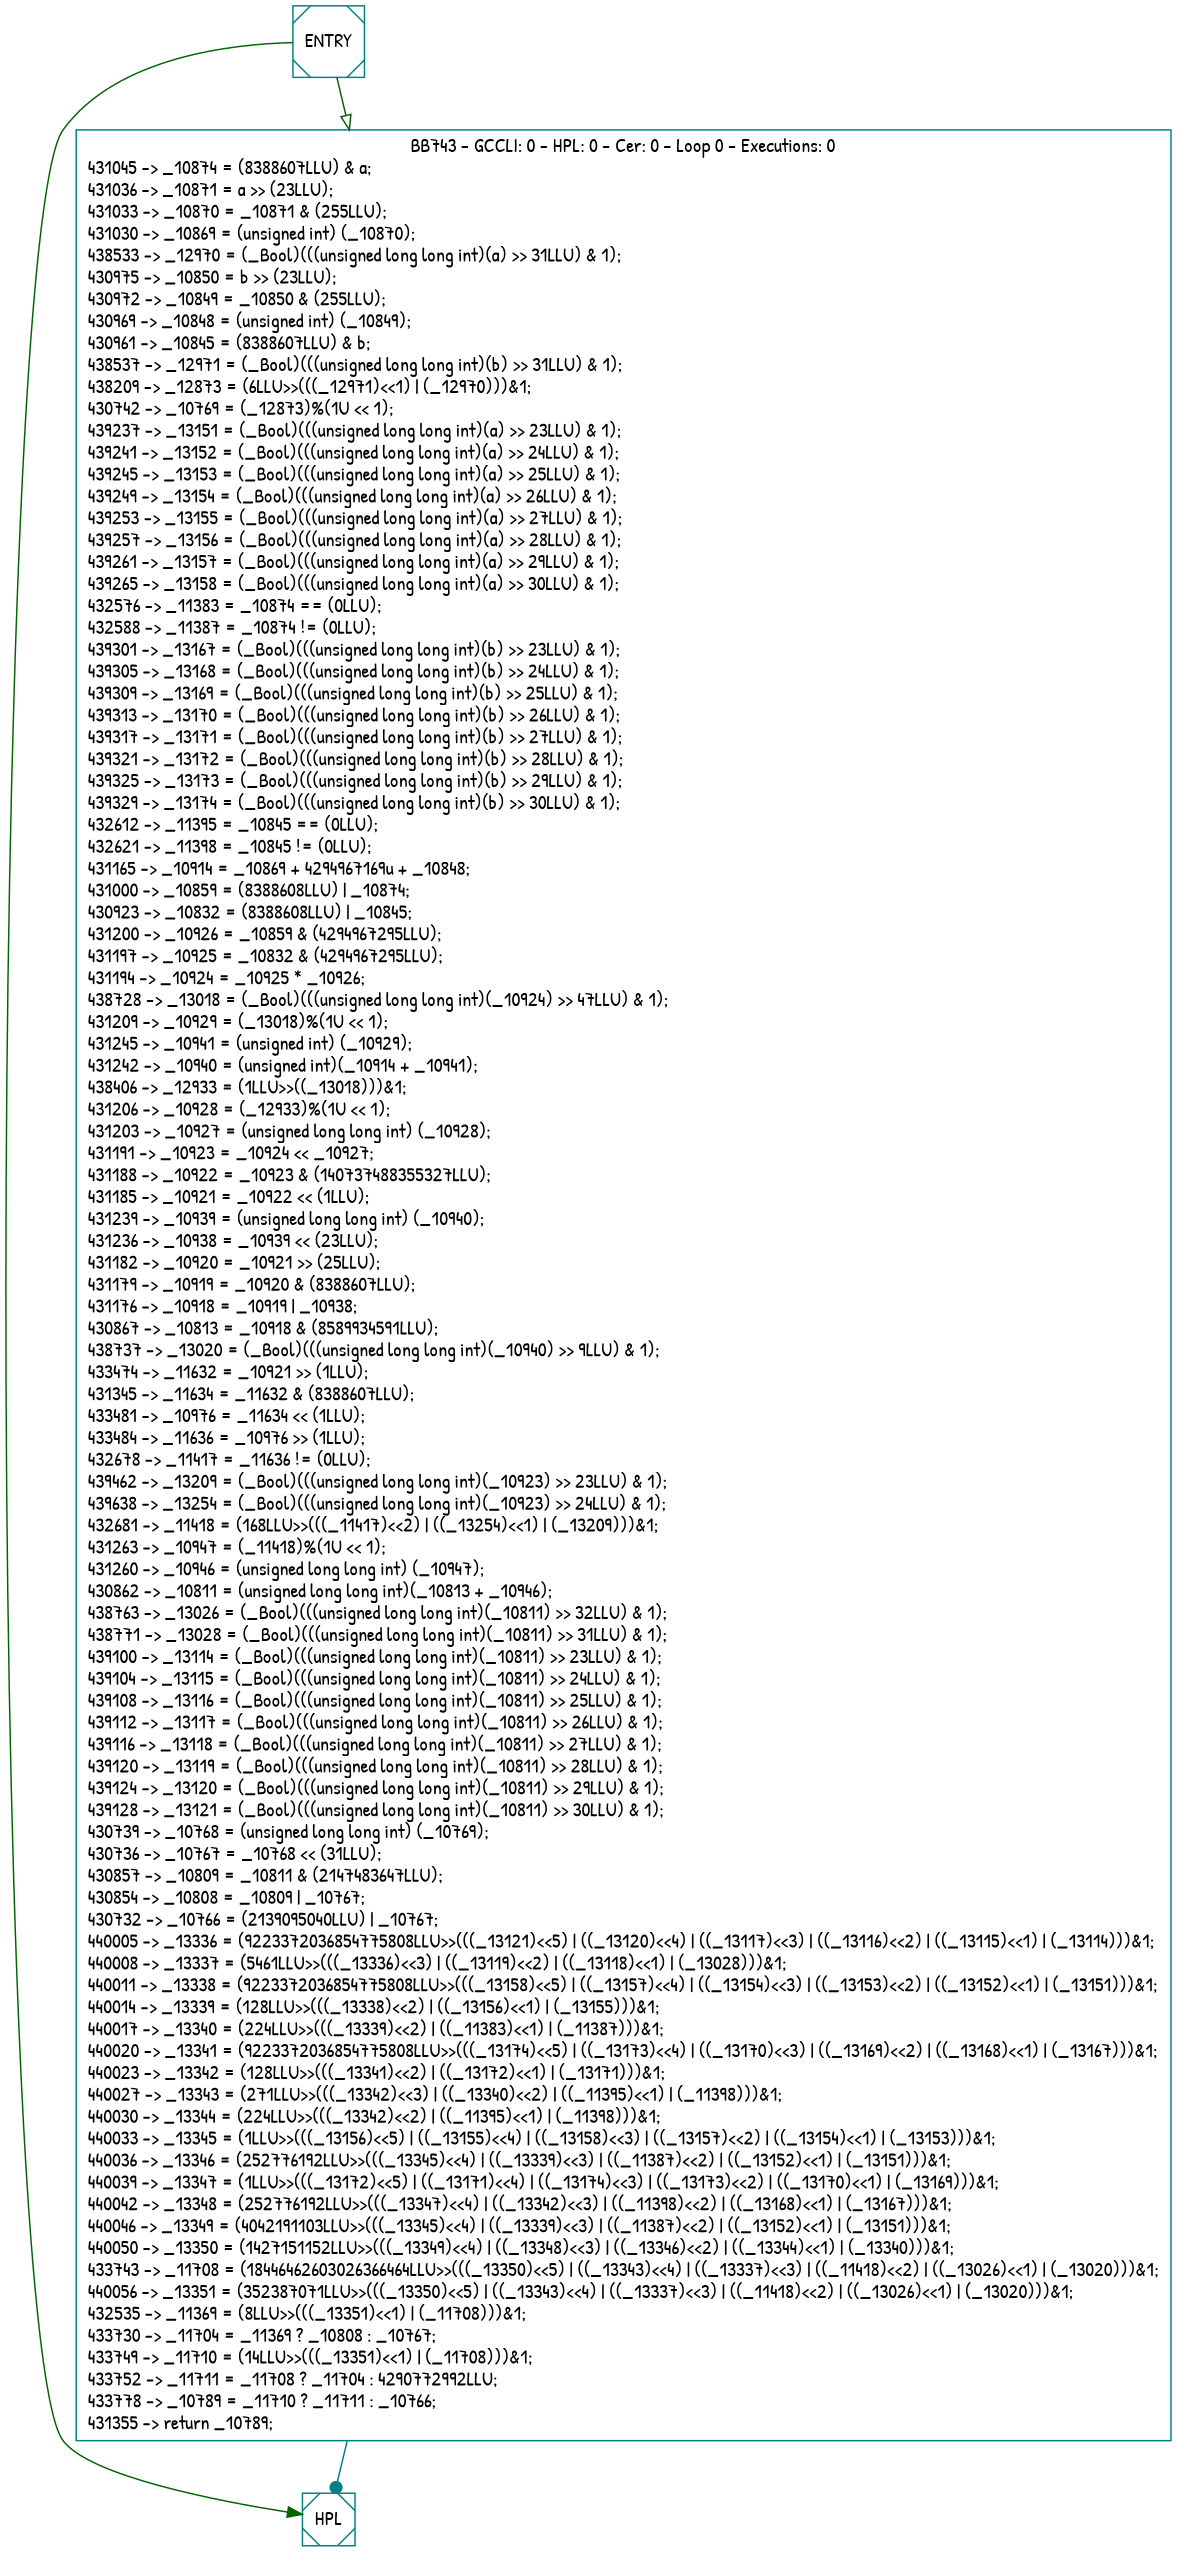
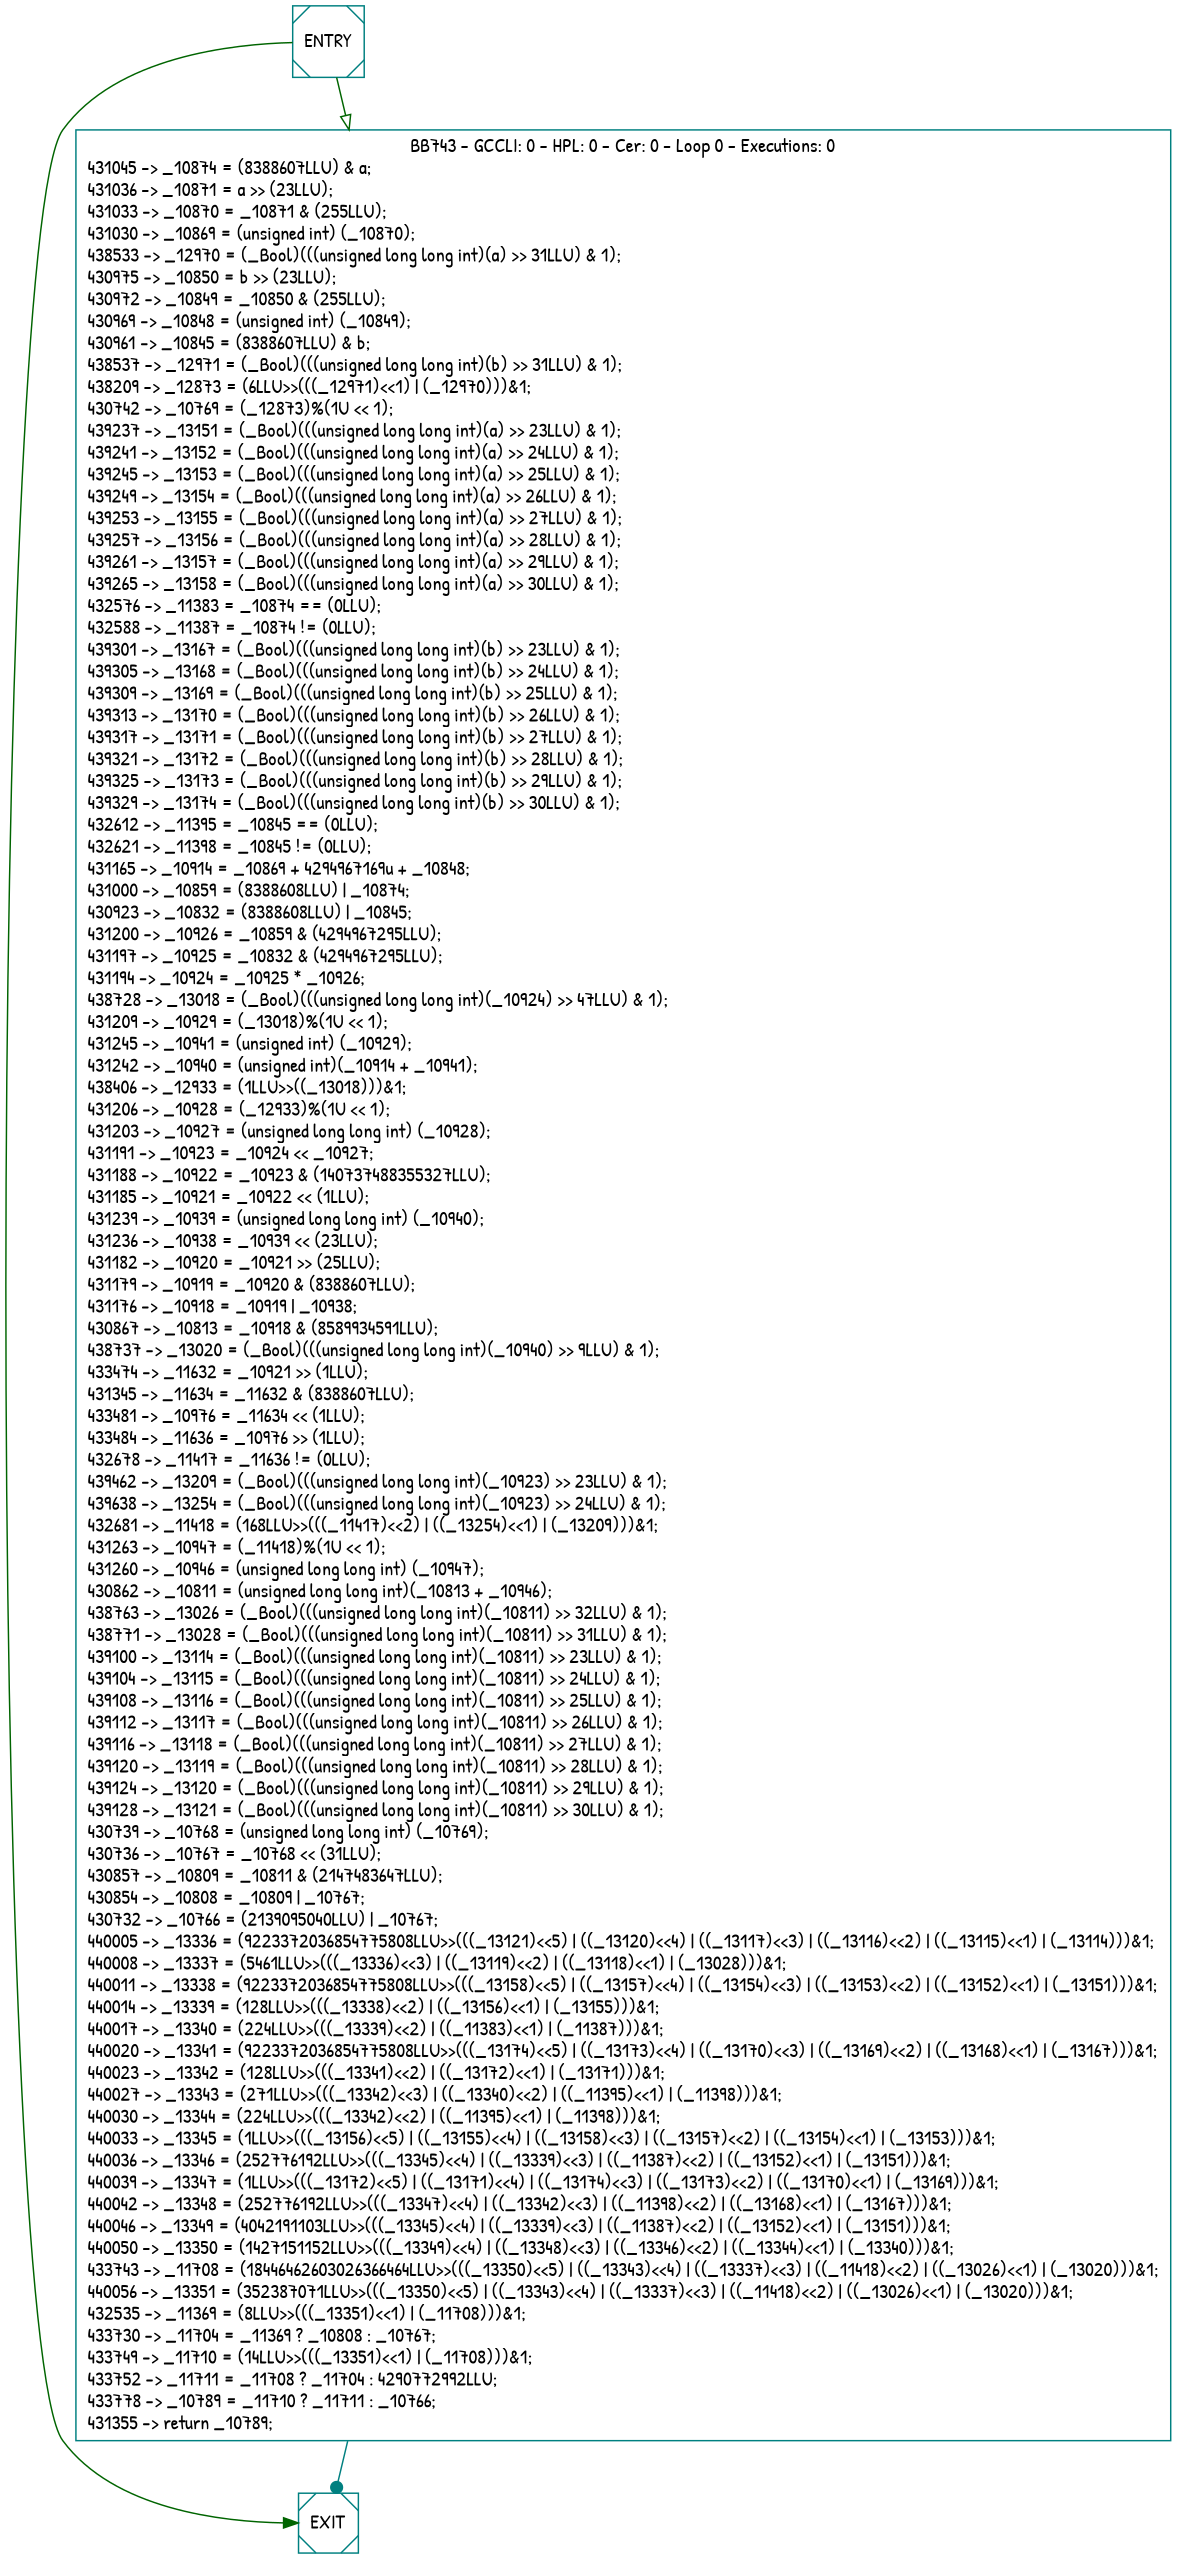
node "HPL": label "HPL" -> "EXIT"
